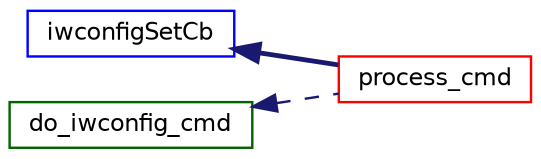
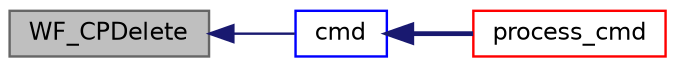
node "WF_CPDelete": added
node "iwconfigSetCb": label "iwconfigSetCb" -> "cmd"
node "do_iwconfig_cmd": removed
